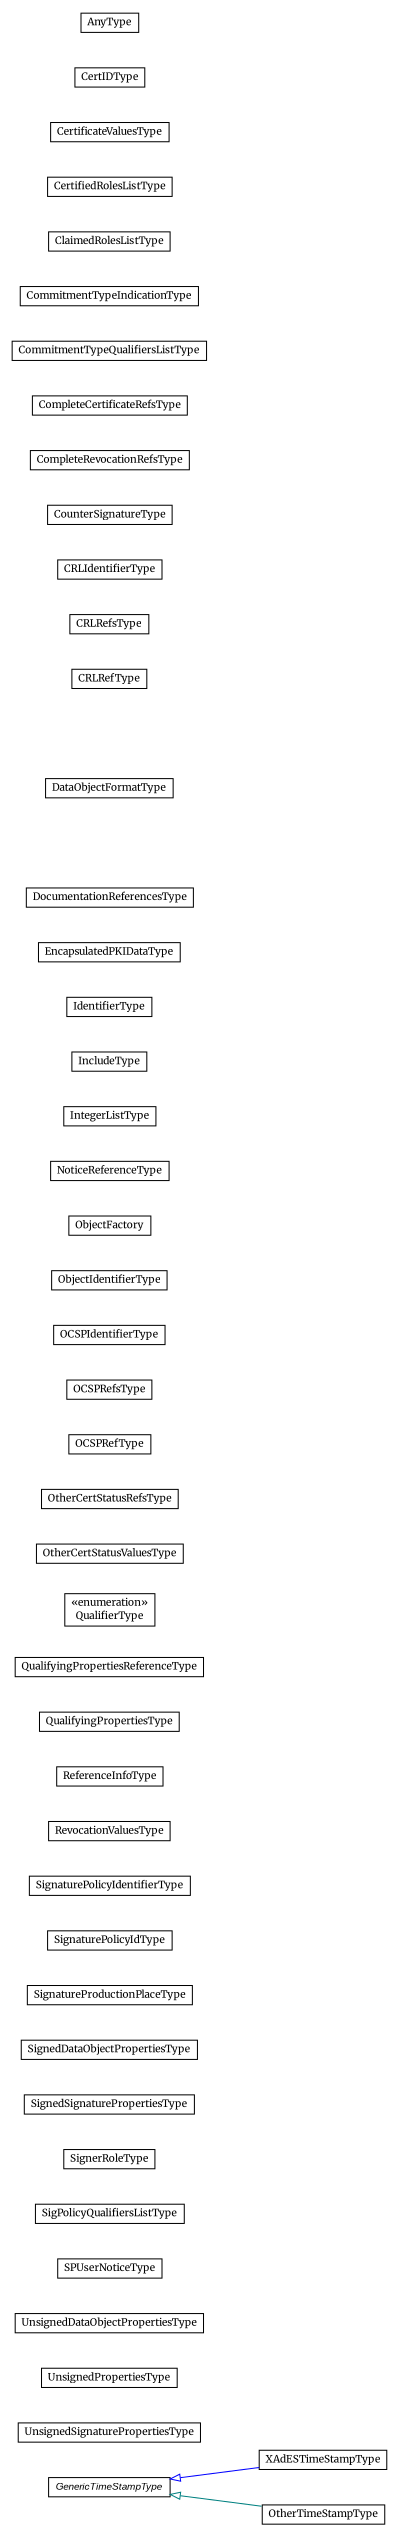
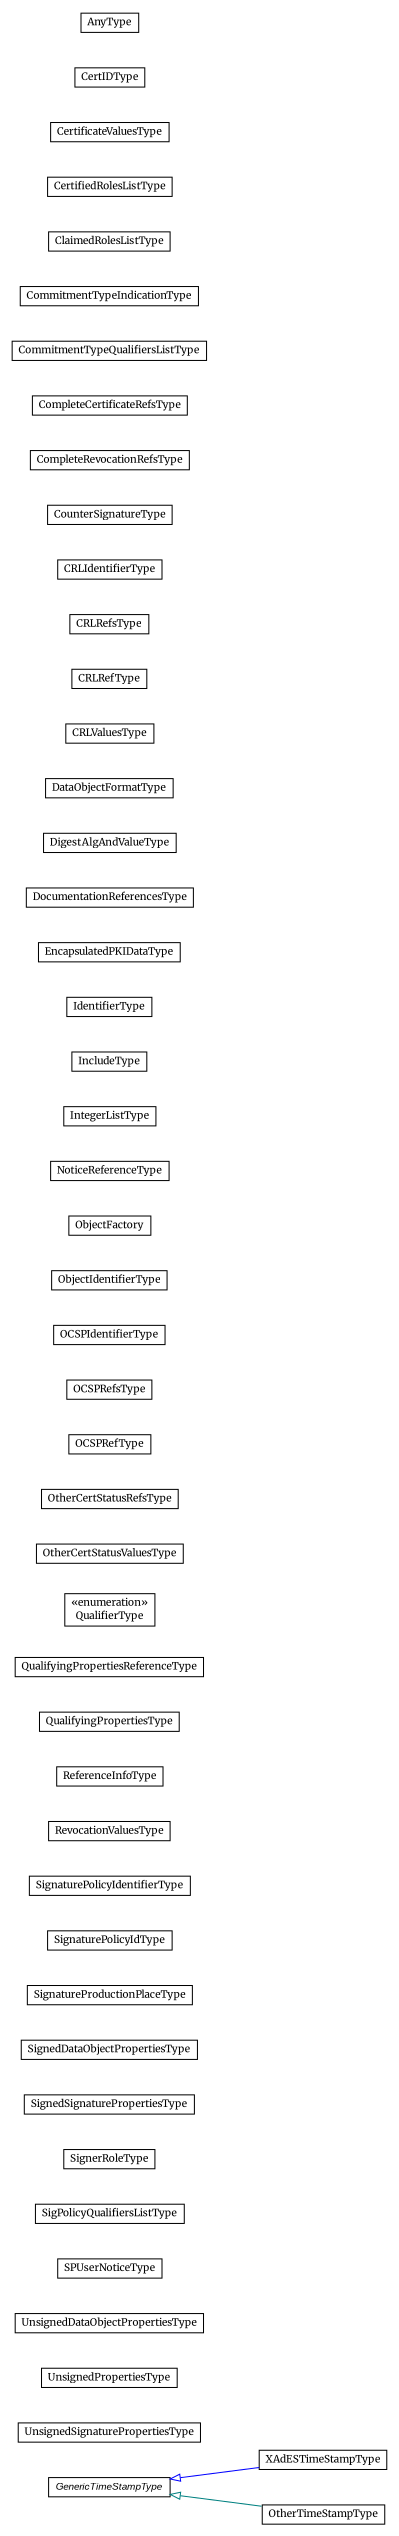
node "CRLValuesType": added
node "DigestAlgAndValueType": added
